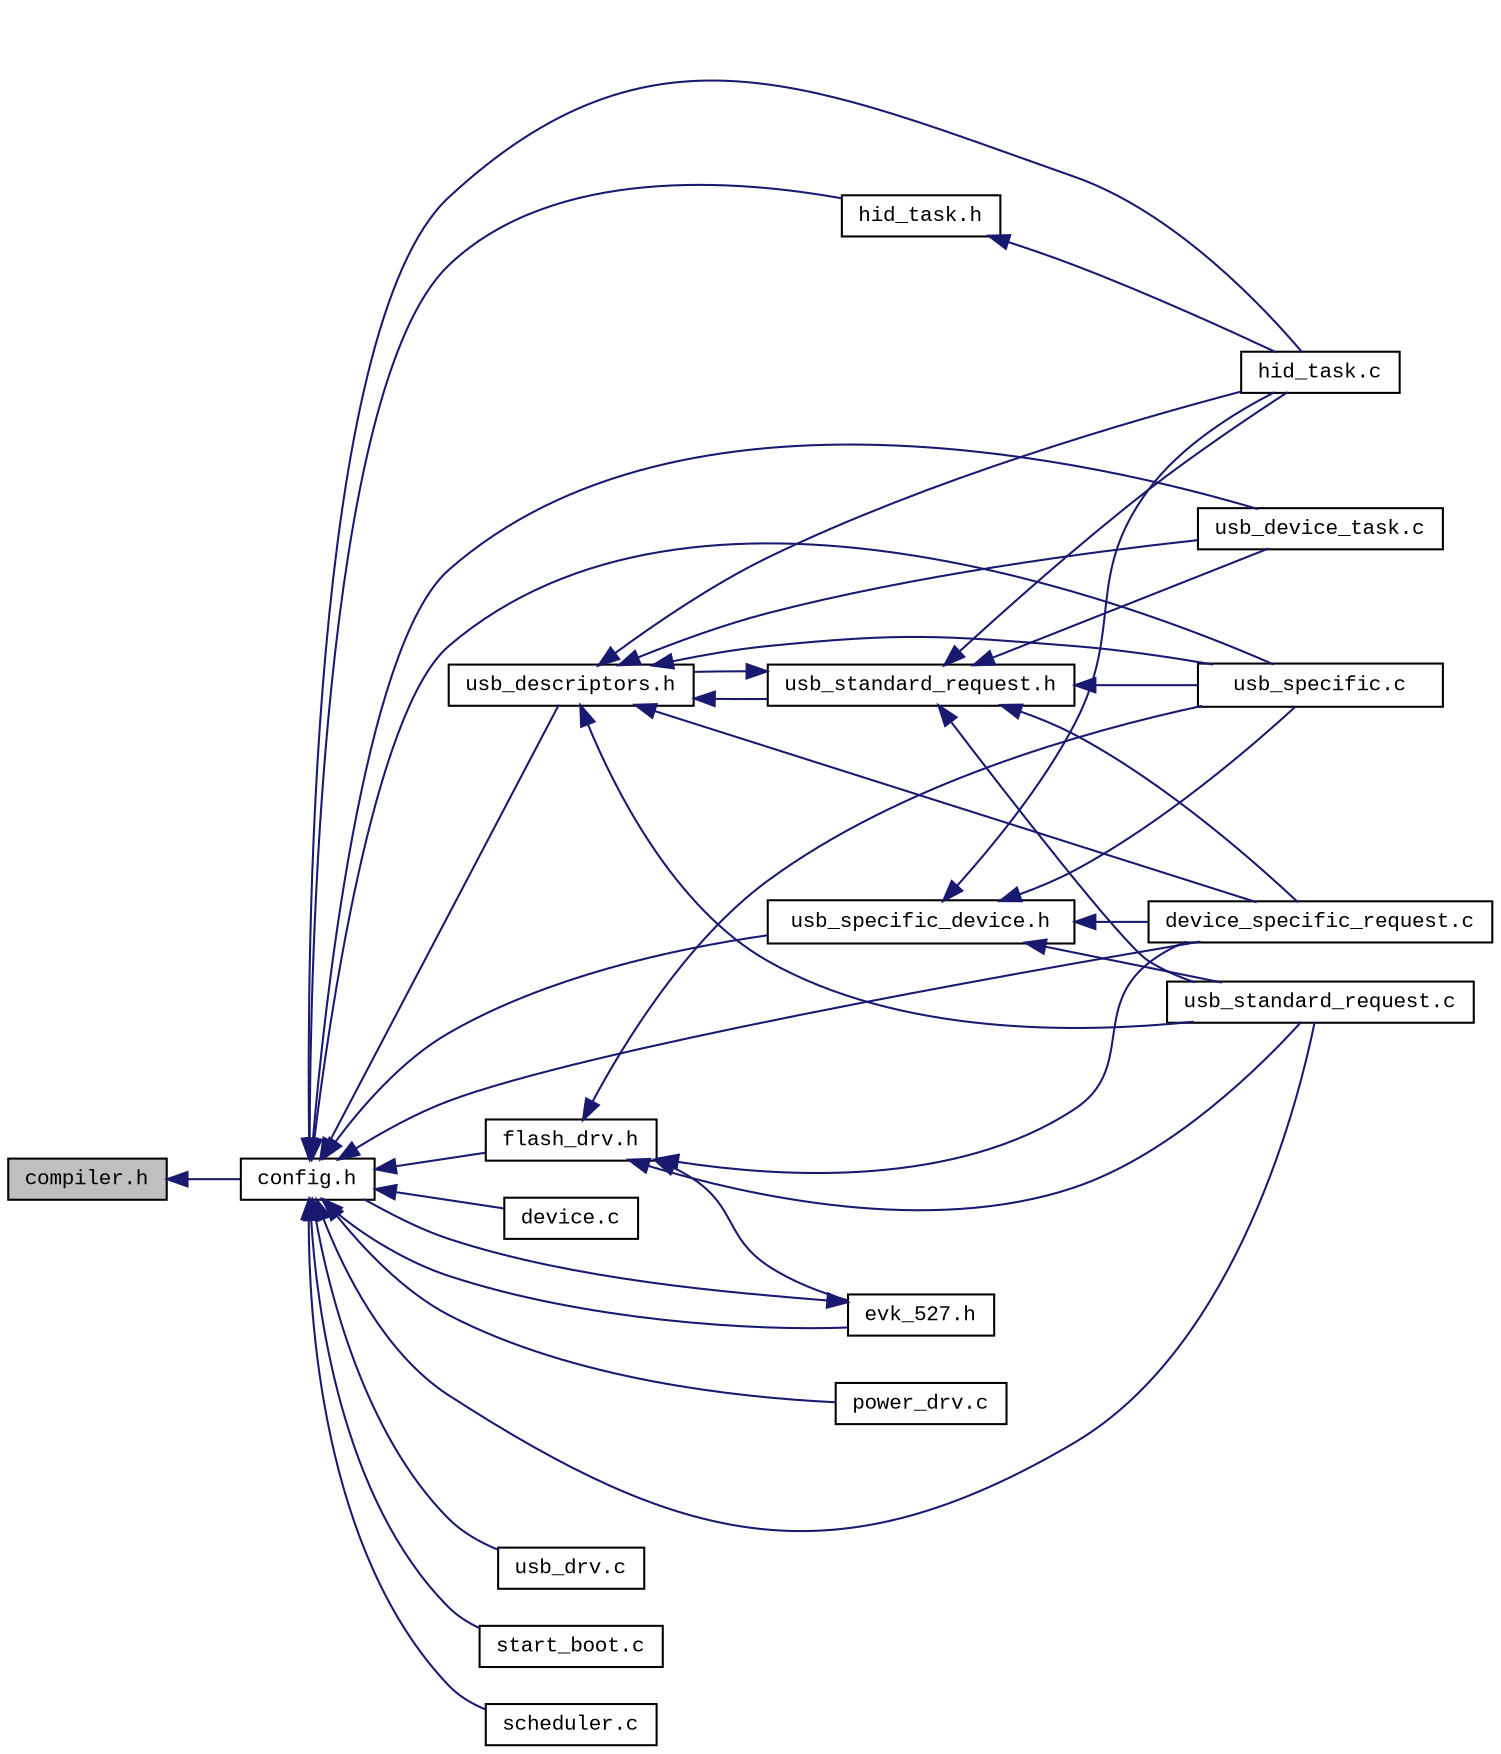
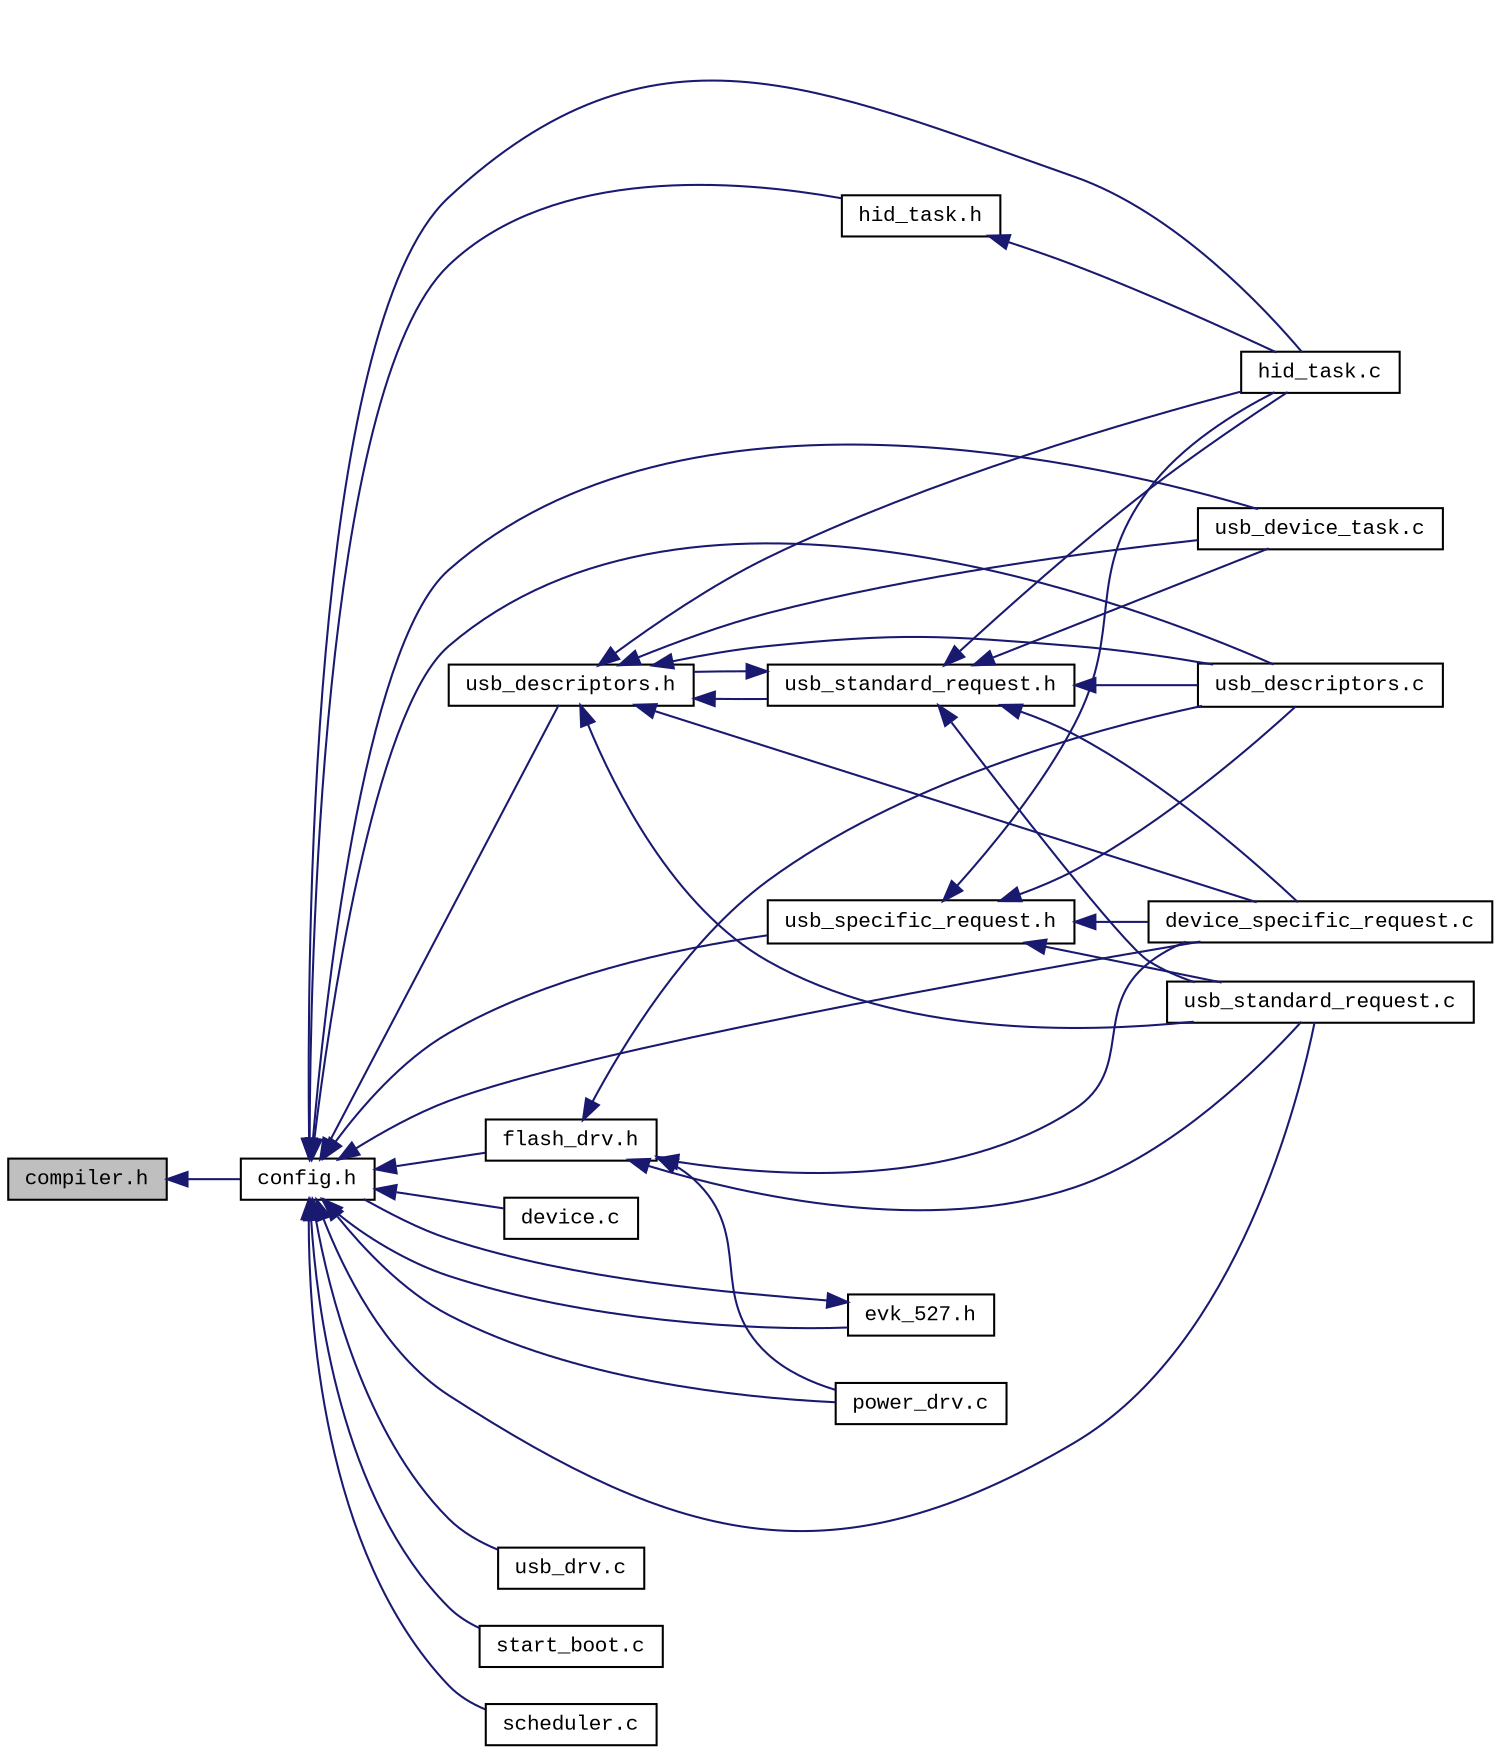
node "usb_specific.c": label "usb_specific.c" -> "usb_descriptors.c"
node "usb_specific_device.h": label "usb_specific_device.h" -> "usb_specific_request.h"
edge "evk_527.h" -> "flash_drv.h": now "power_drv.c" -> "flash_drv.h"
